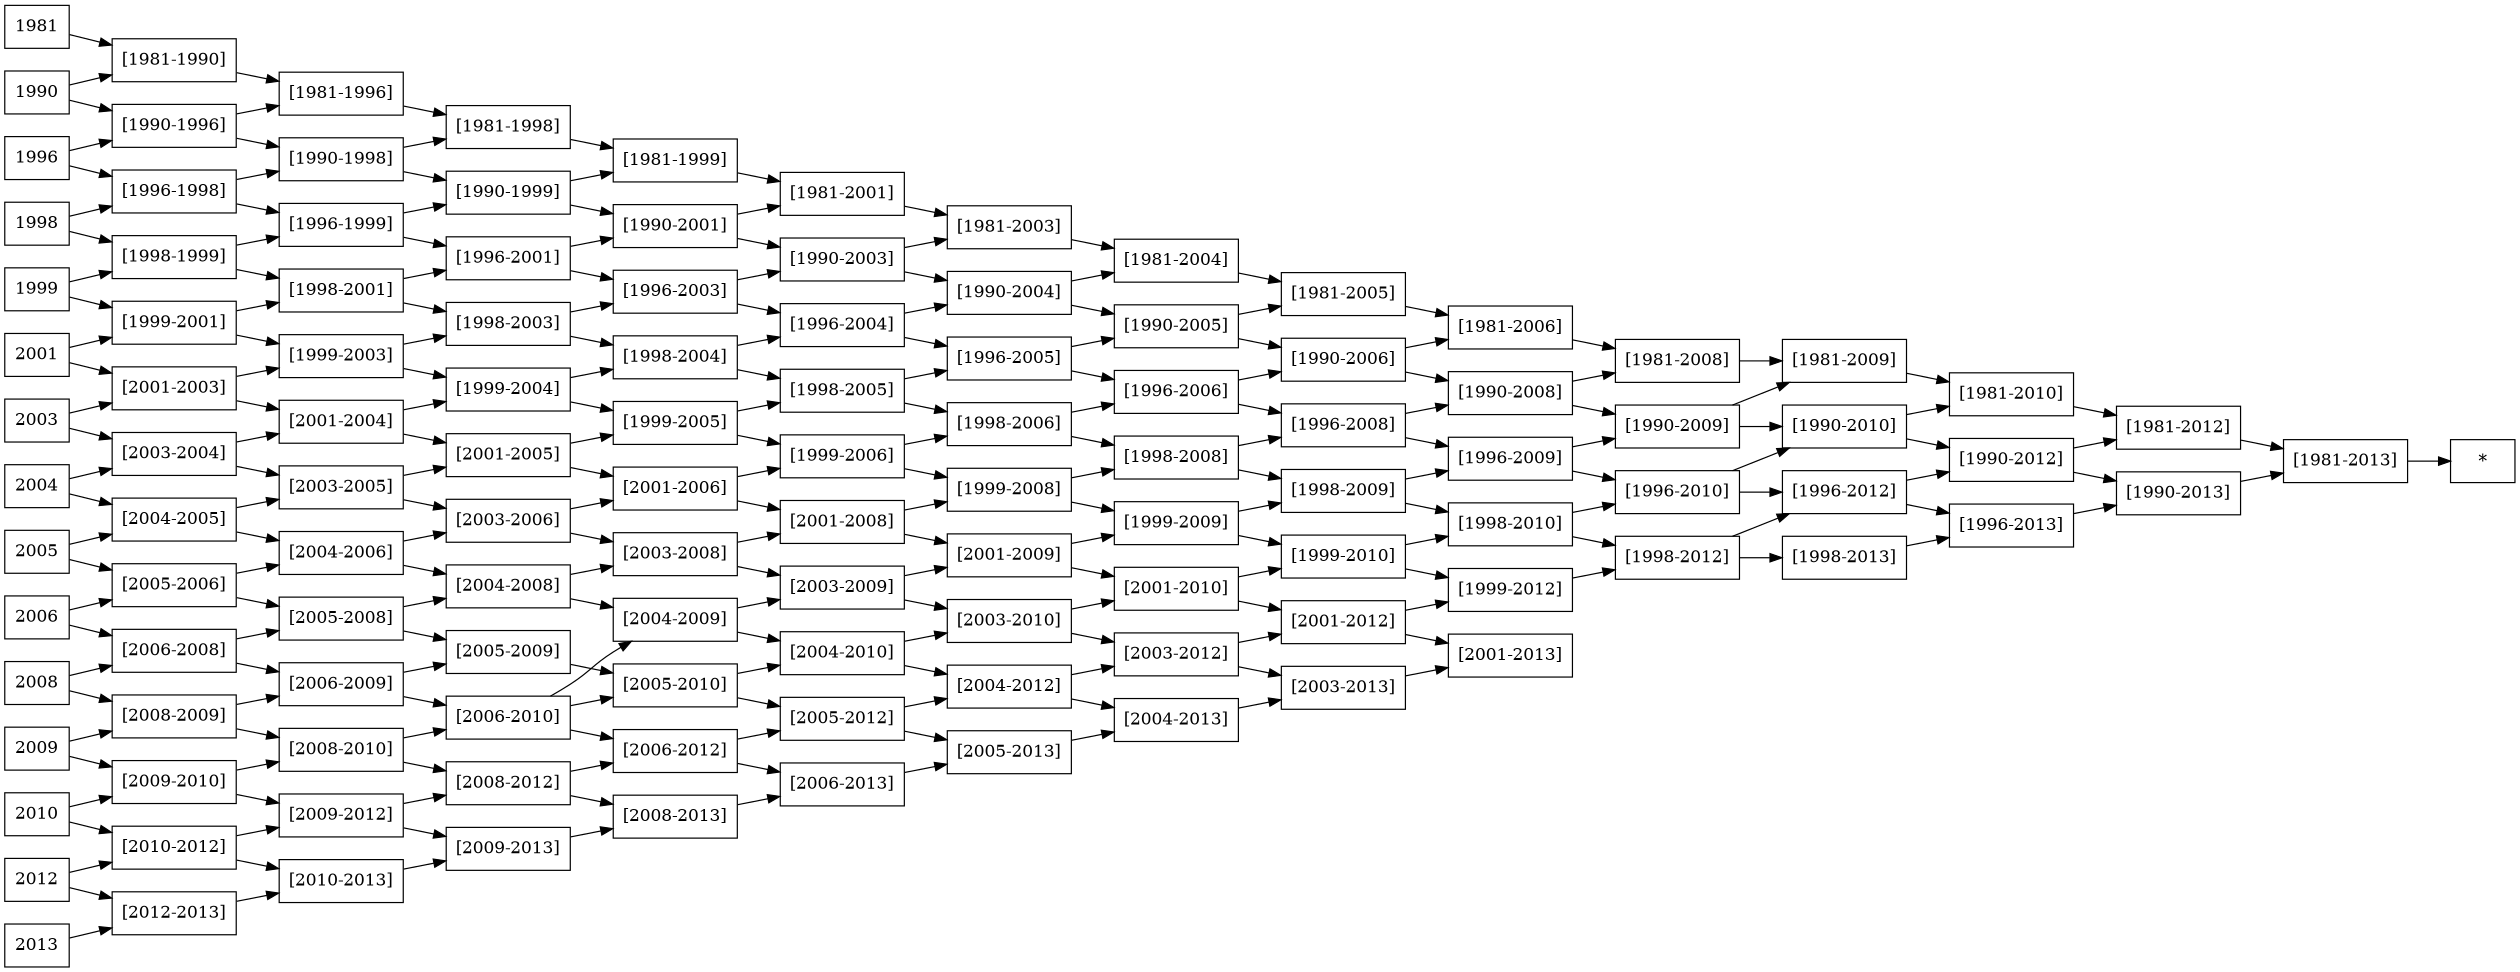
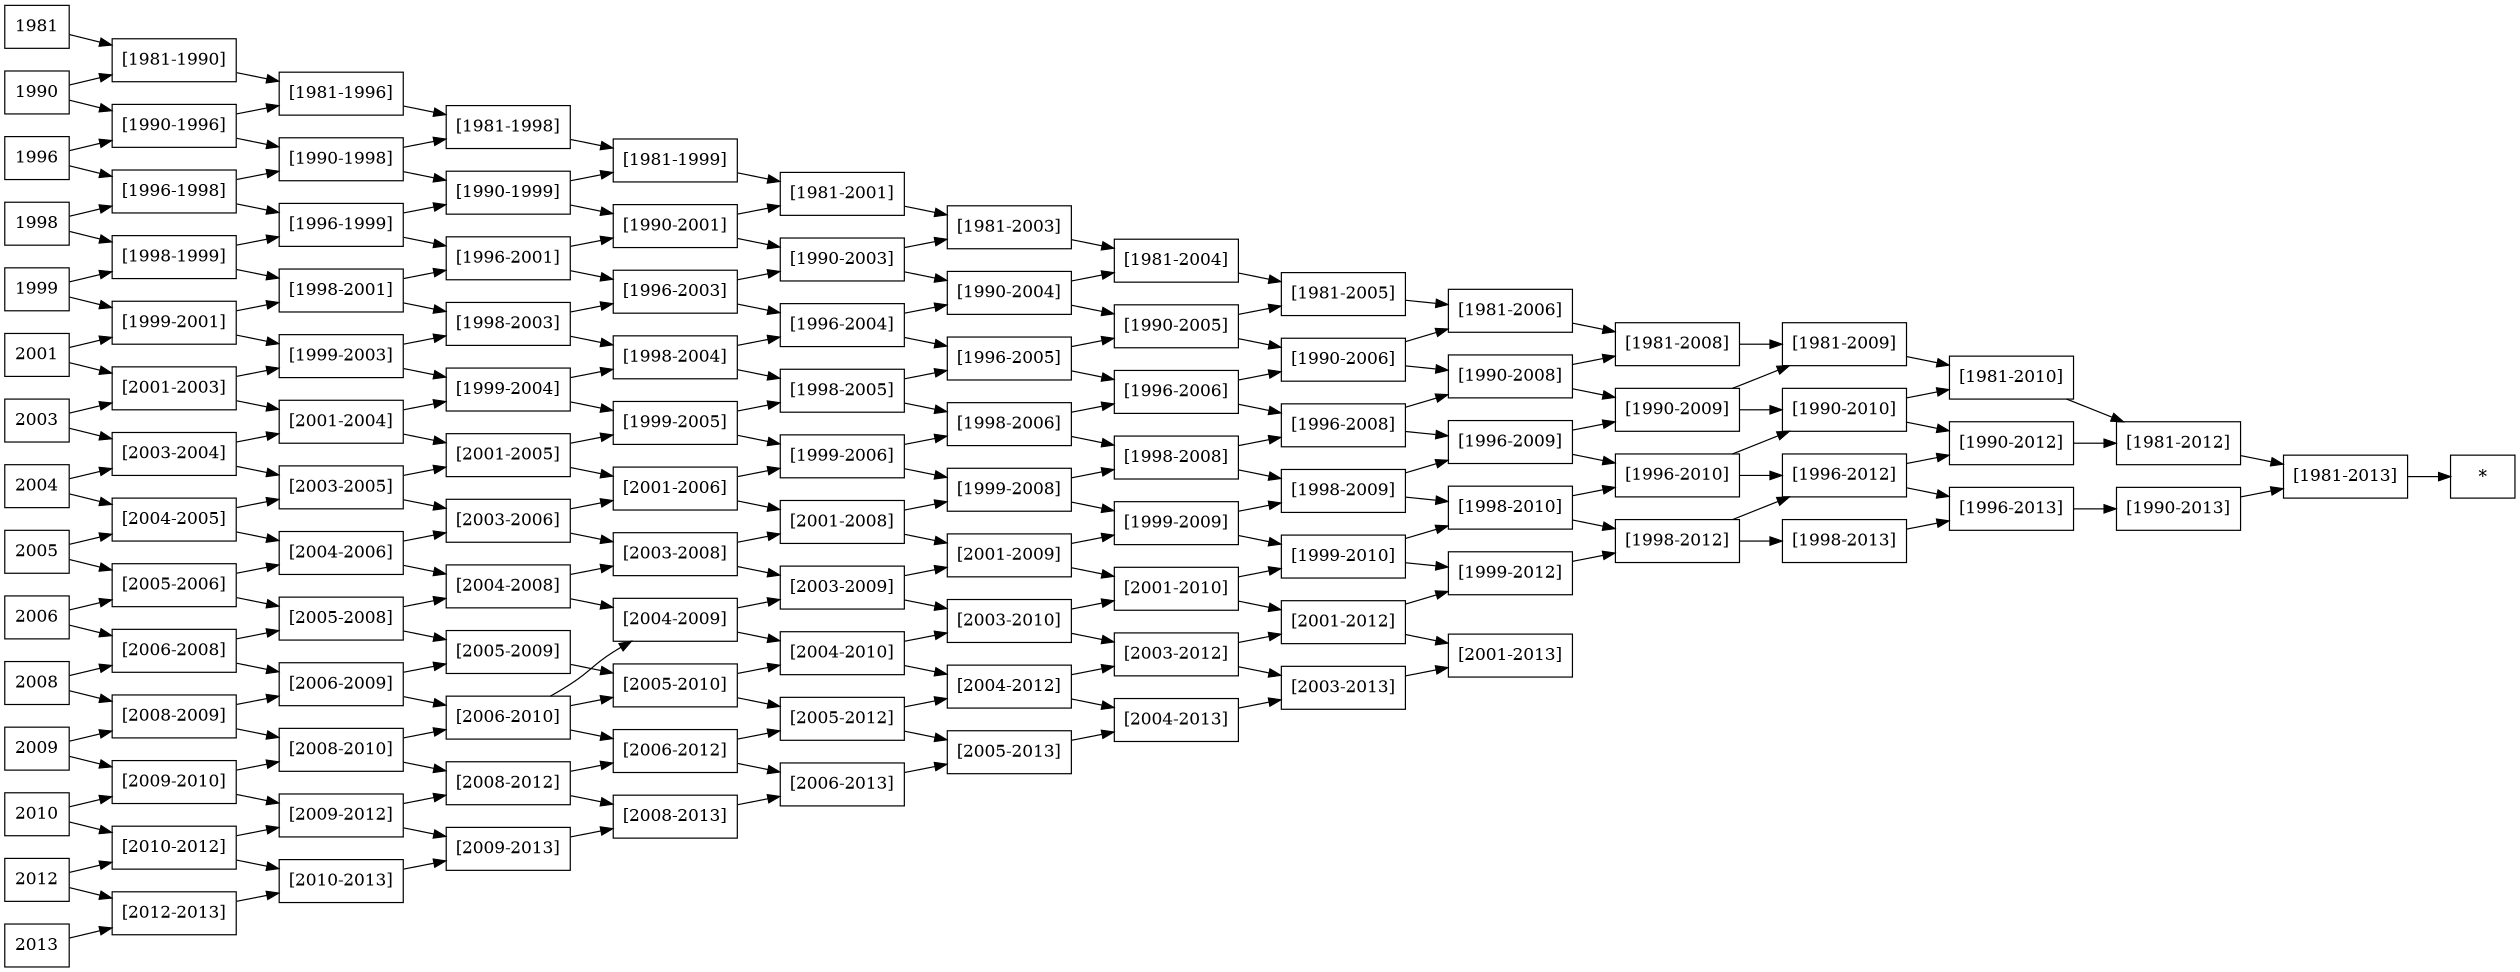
edge "[1990-2012]" -> "[1990-2013]": removed
